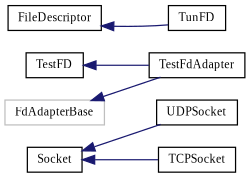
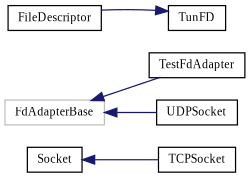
edge "TunFD" -> "FileDescriptor": reversed
node "TestFD": removed
edge "UDPSocket" -> "Socket": now "UDPSocket" -> "FdAdapterBase"
